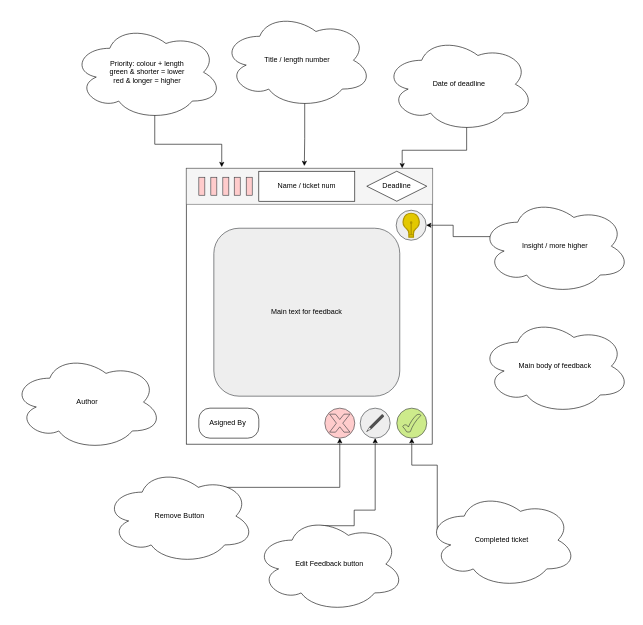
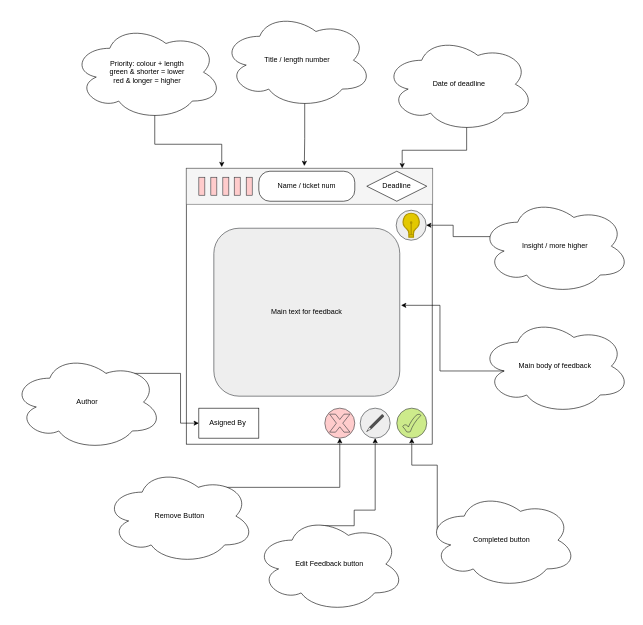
node "Name / ticket num": shape rectangle -> rounded rectangle
edge "Main body of feedback" -> "Main text for feedback": added
edge "Author" -> "Asigned By": added
node "Asigned By": shape rounded rectangle -> rectangle
node "Completed ticket": label "Completed ticket" -> "Completed button"
